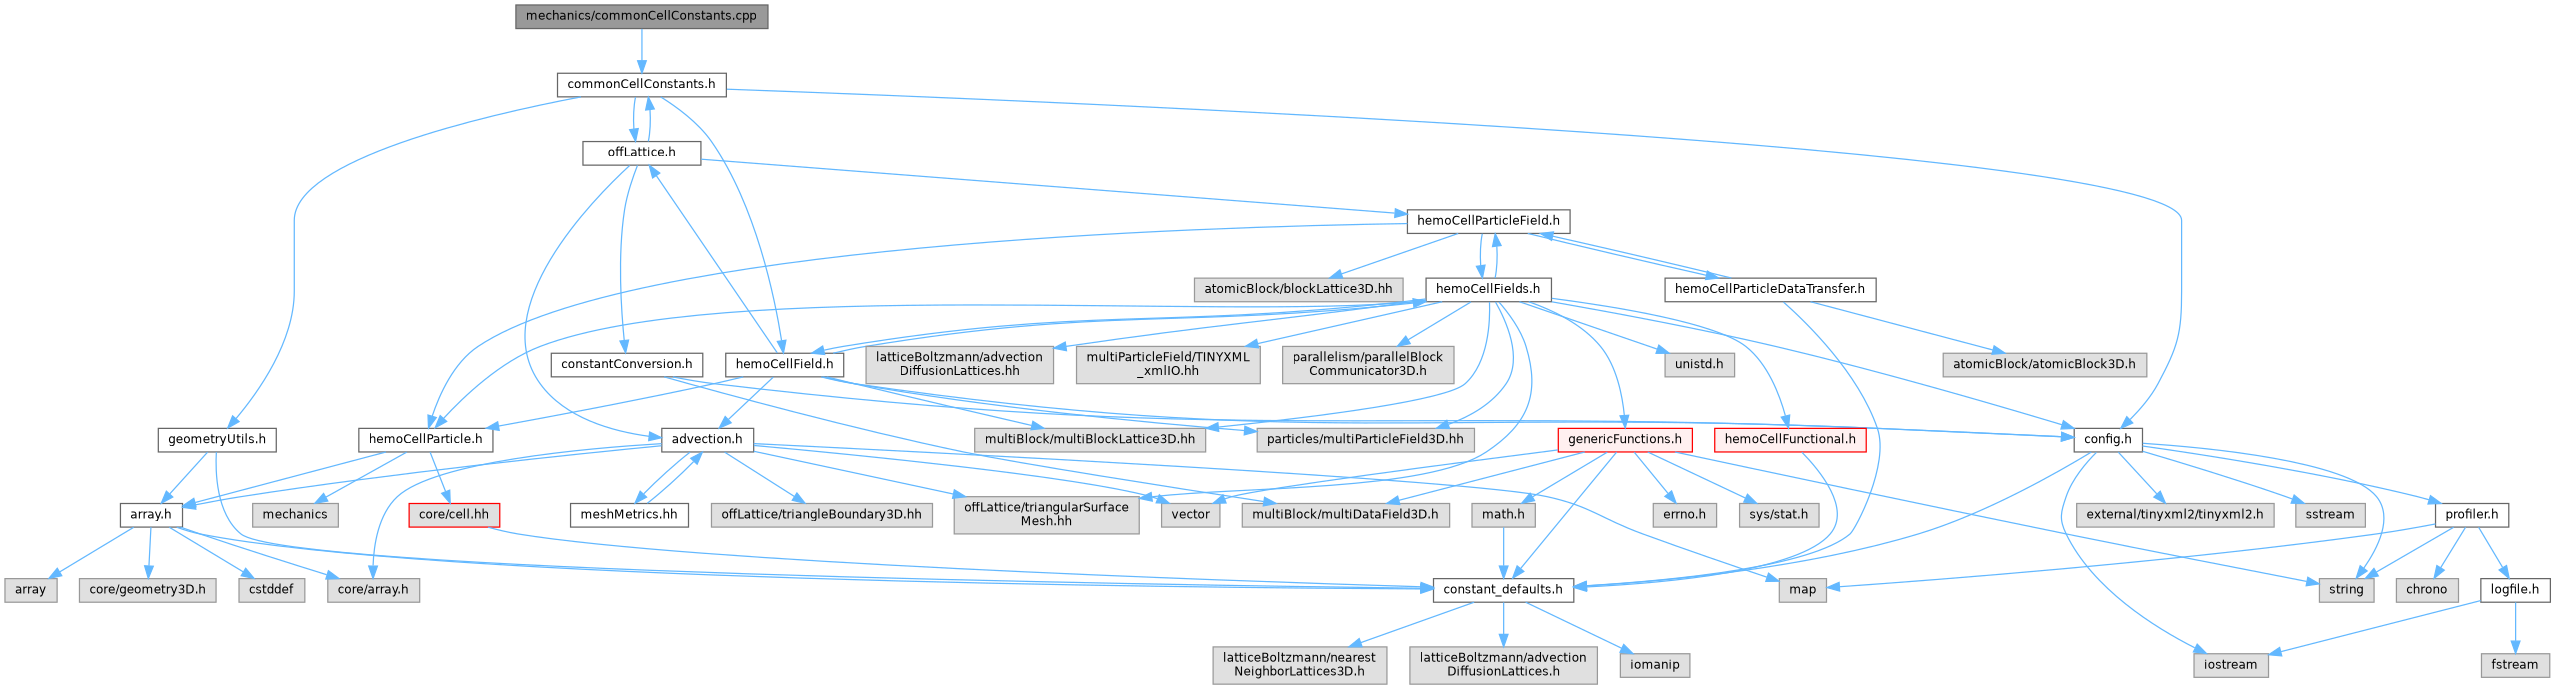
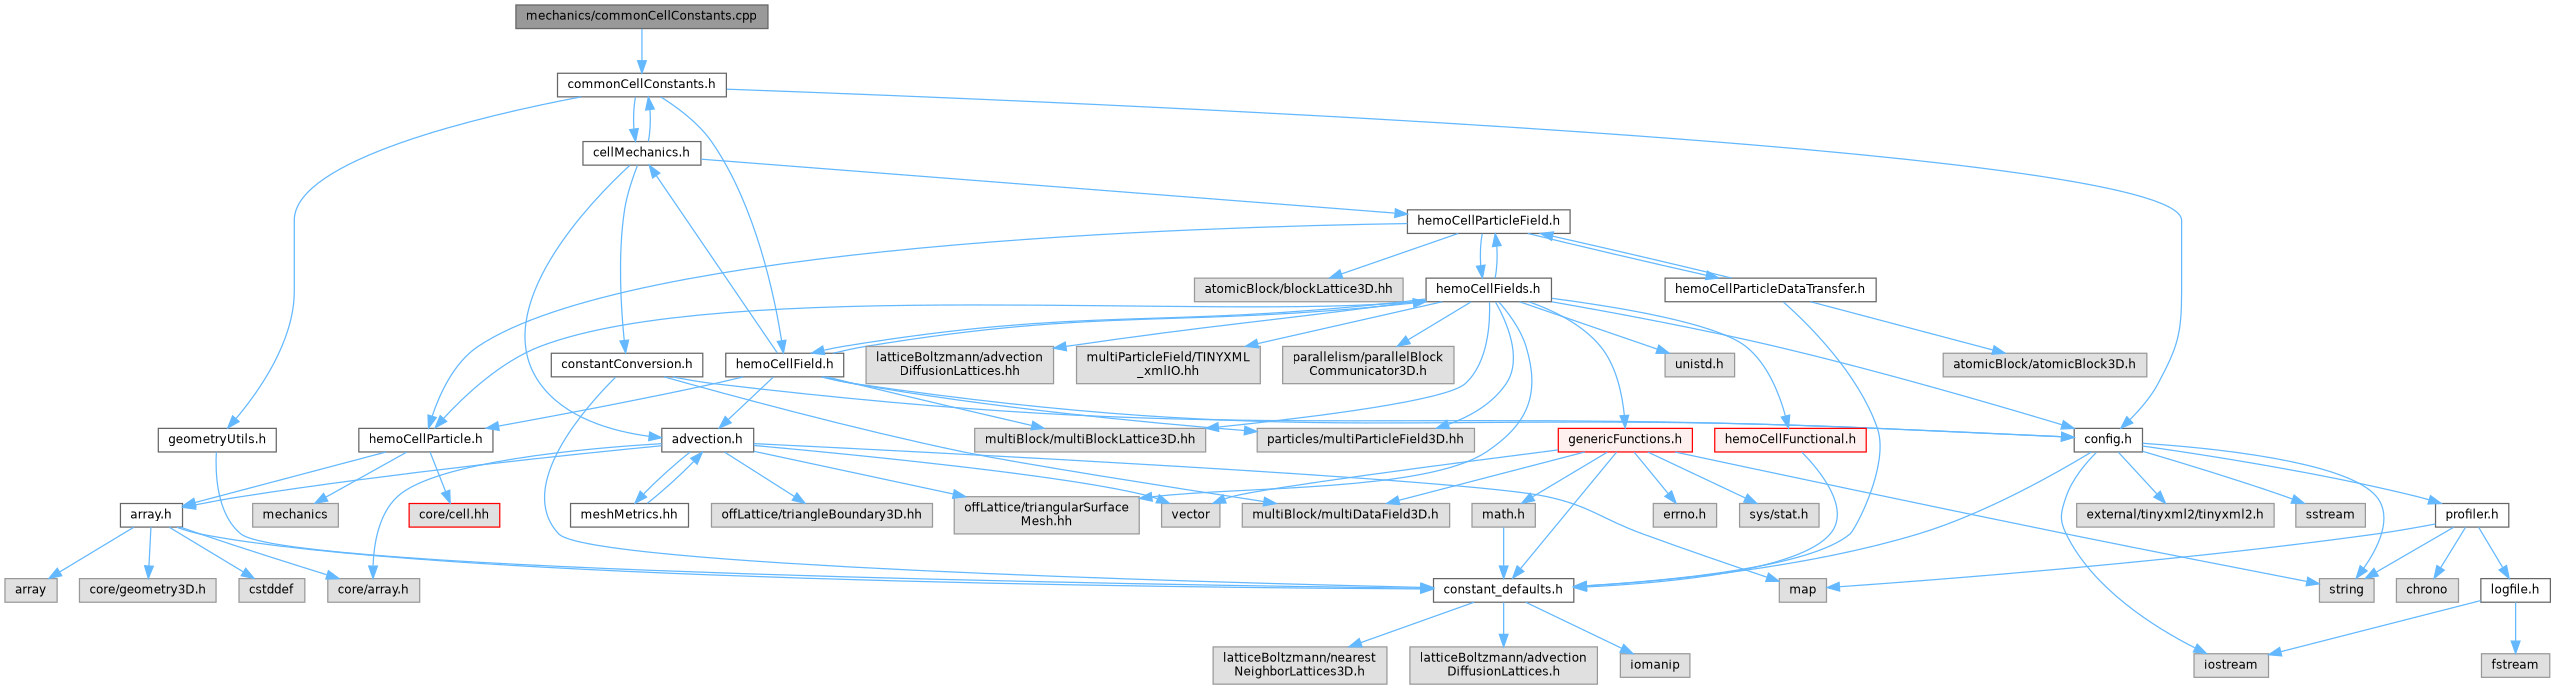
node "offLattice.h": label "offLattice.h" -> "cellMechanics.h"
edge "geometryUtils.h" -> "array.h": removed
edge "core/cell.hh" -> "constant_defaults.h": now "constantConversion.h" -> "constant_defaults.h"
